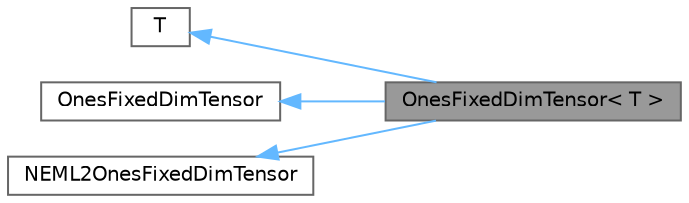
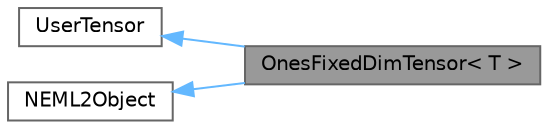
node "T": removed
node "OnesFixedDimTensor": label "OnesFixedDimTensor" -> "UserTensor"
node "NEML2OnesFixedDimTensor": label "NEML2OnesFixedDimTensor" -> "NEML2Object"
